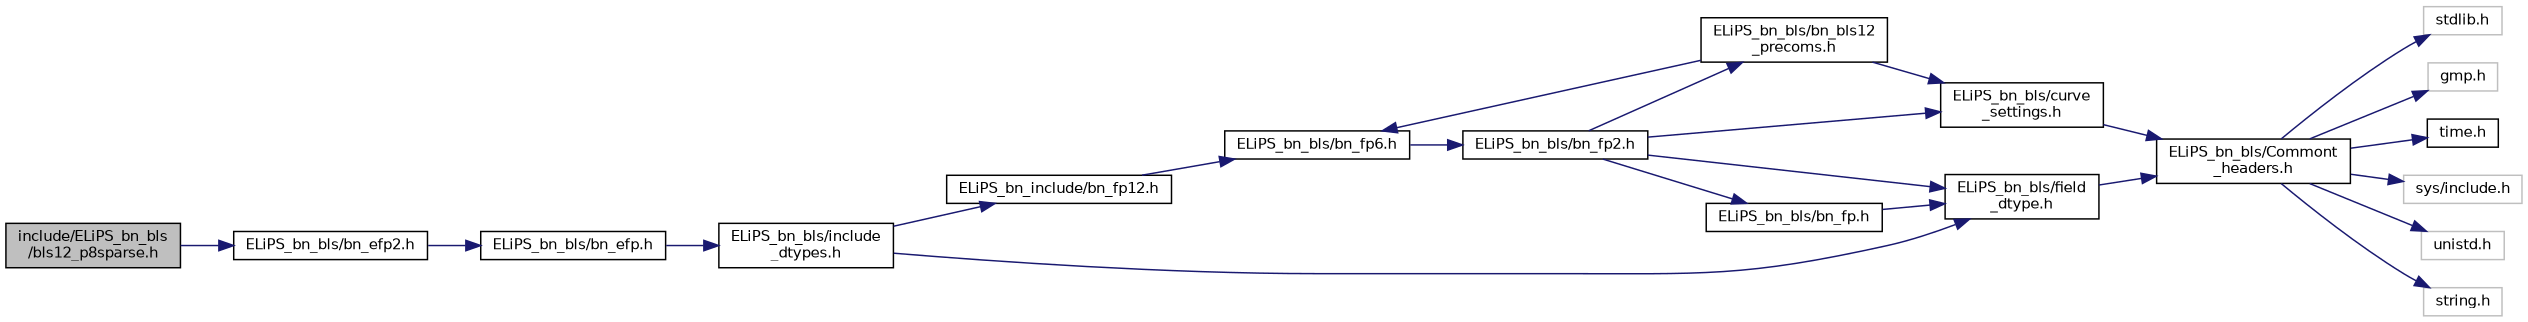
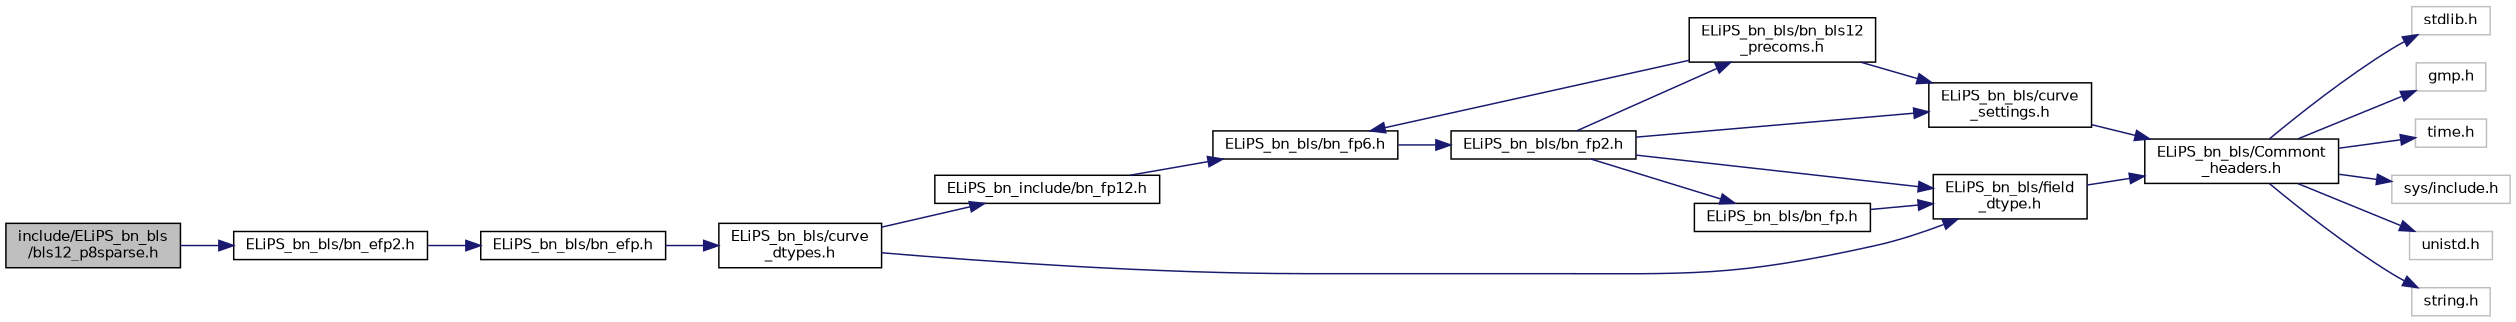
node "time.h": color black -> grey75
node "ELiPS_bn_bls/include _dtypes.h": label "ELiPS_bn_bls/include _dtypes.h" -> "ELiPS_bn_bls/curve _dtypes.h"
